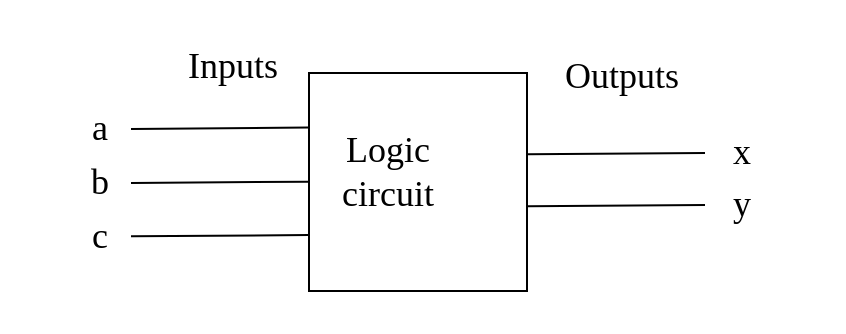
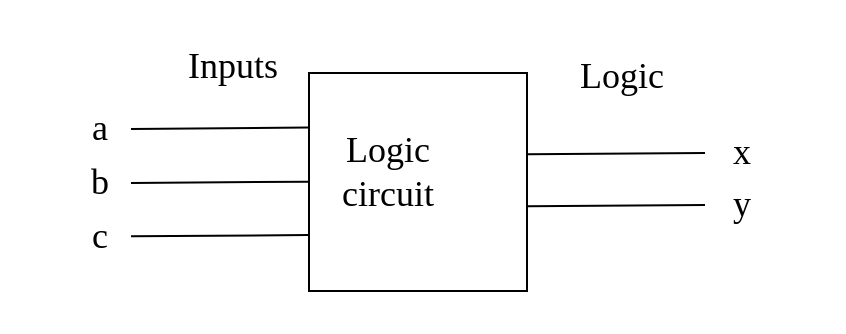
node "Outputs": label "Outputs" -> "Logic"
